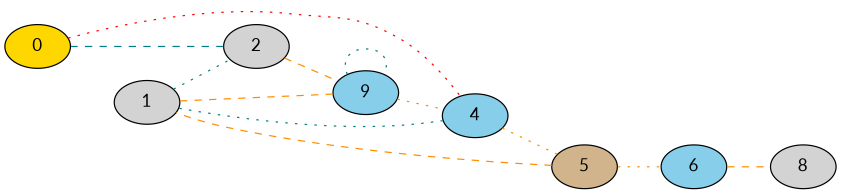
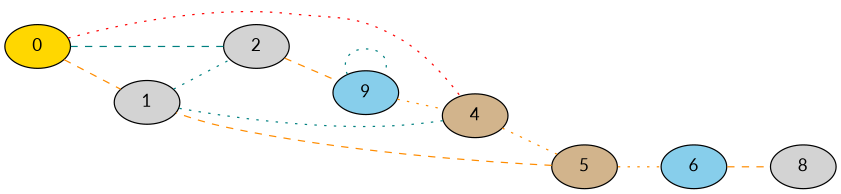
edge "9" -- "1": now "0" -- "1"
node "4": fillcolor skyblue -> tan
